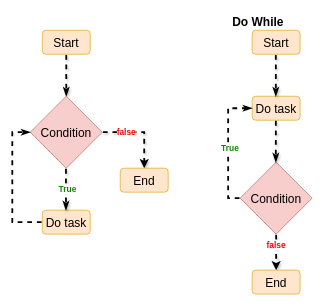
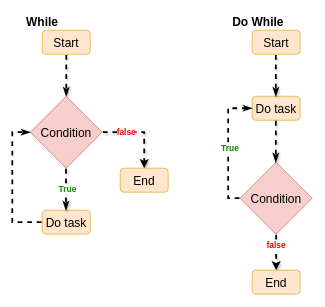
node "While": added
